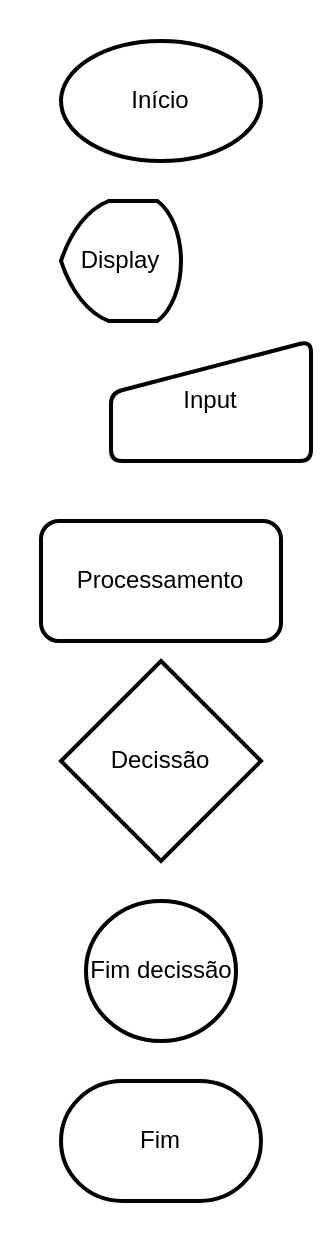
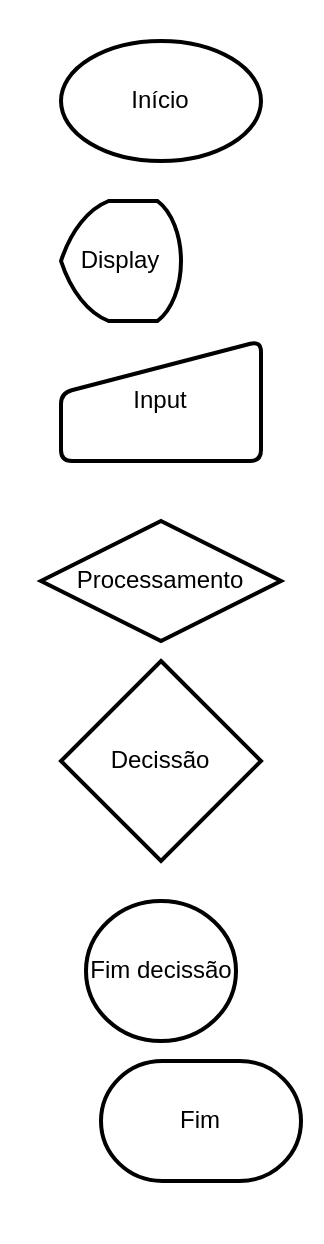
node "Input": moved (211, 401) -> (161, 401)
node "Processamento": shape rounded rectangle -> diamond
node "Fim": moved (161, 1141) -> (201, 1121)
